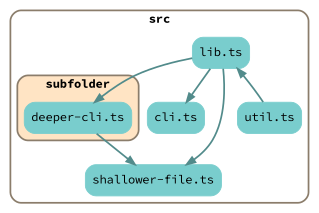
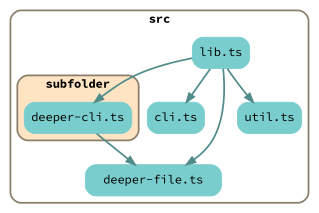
edge "util.ts" -> "lib.ts": reversed
node "shallower-file.ts": label "shallower-file.ts" -> "deeper-file.ts"
